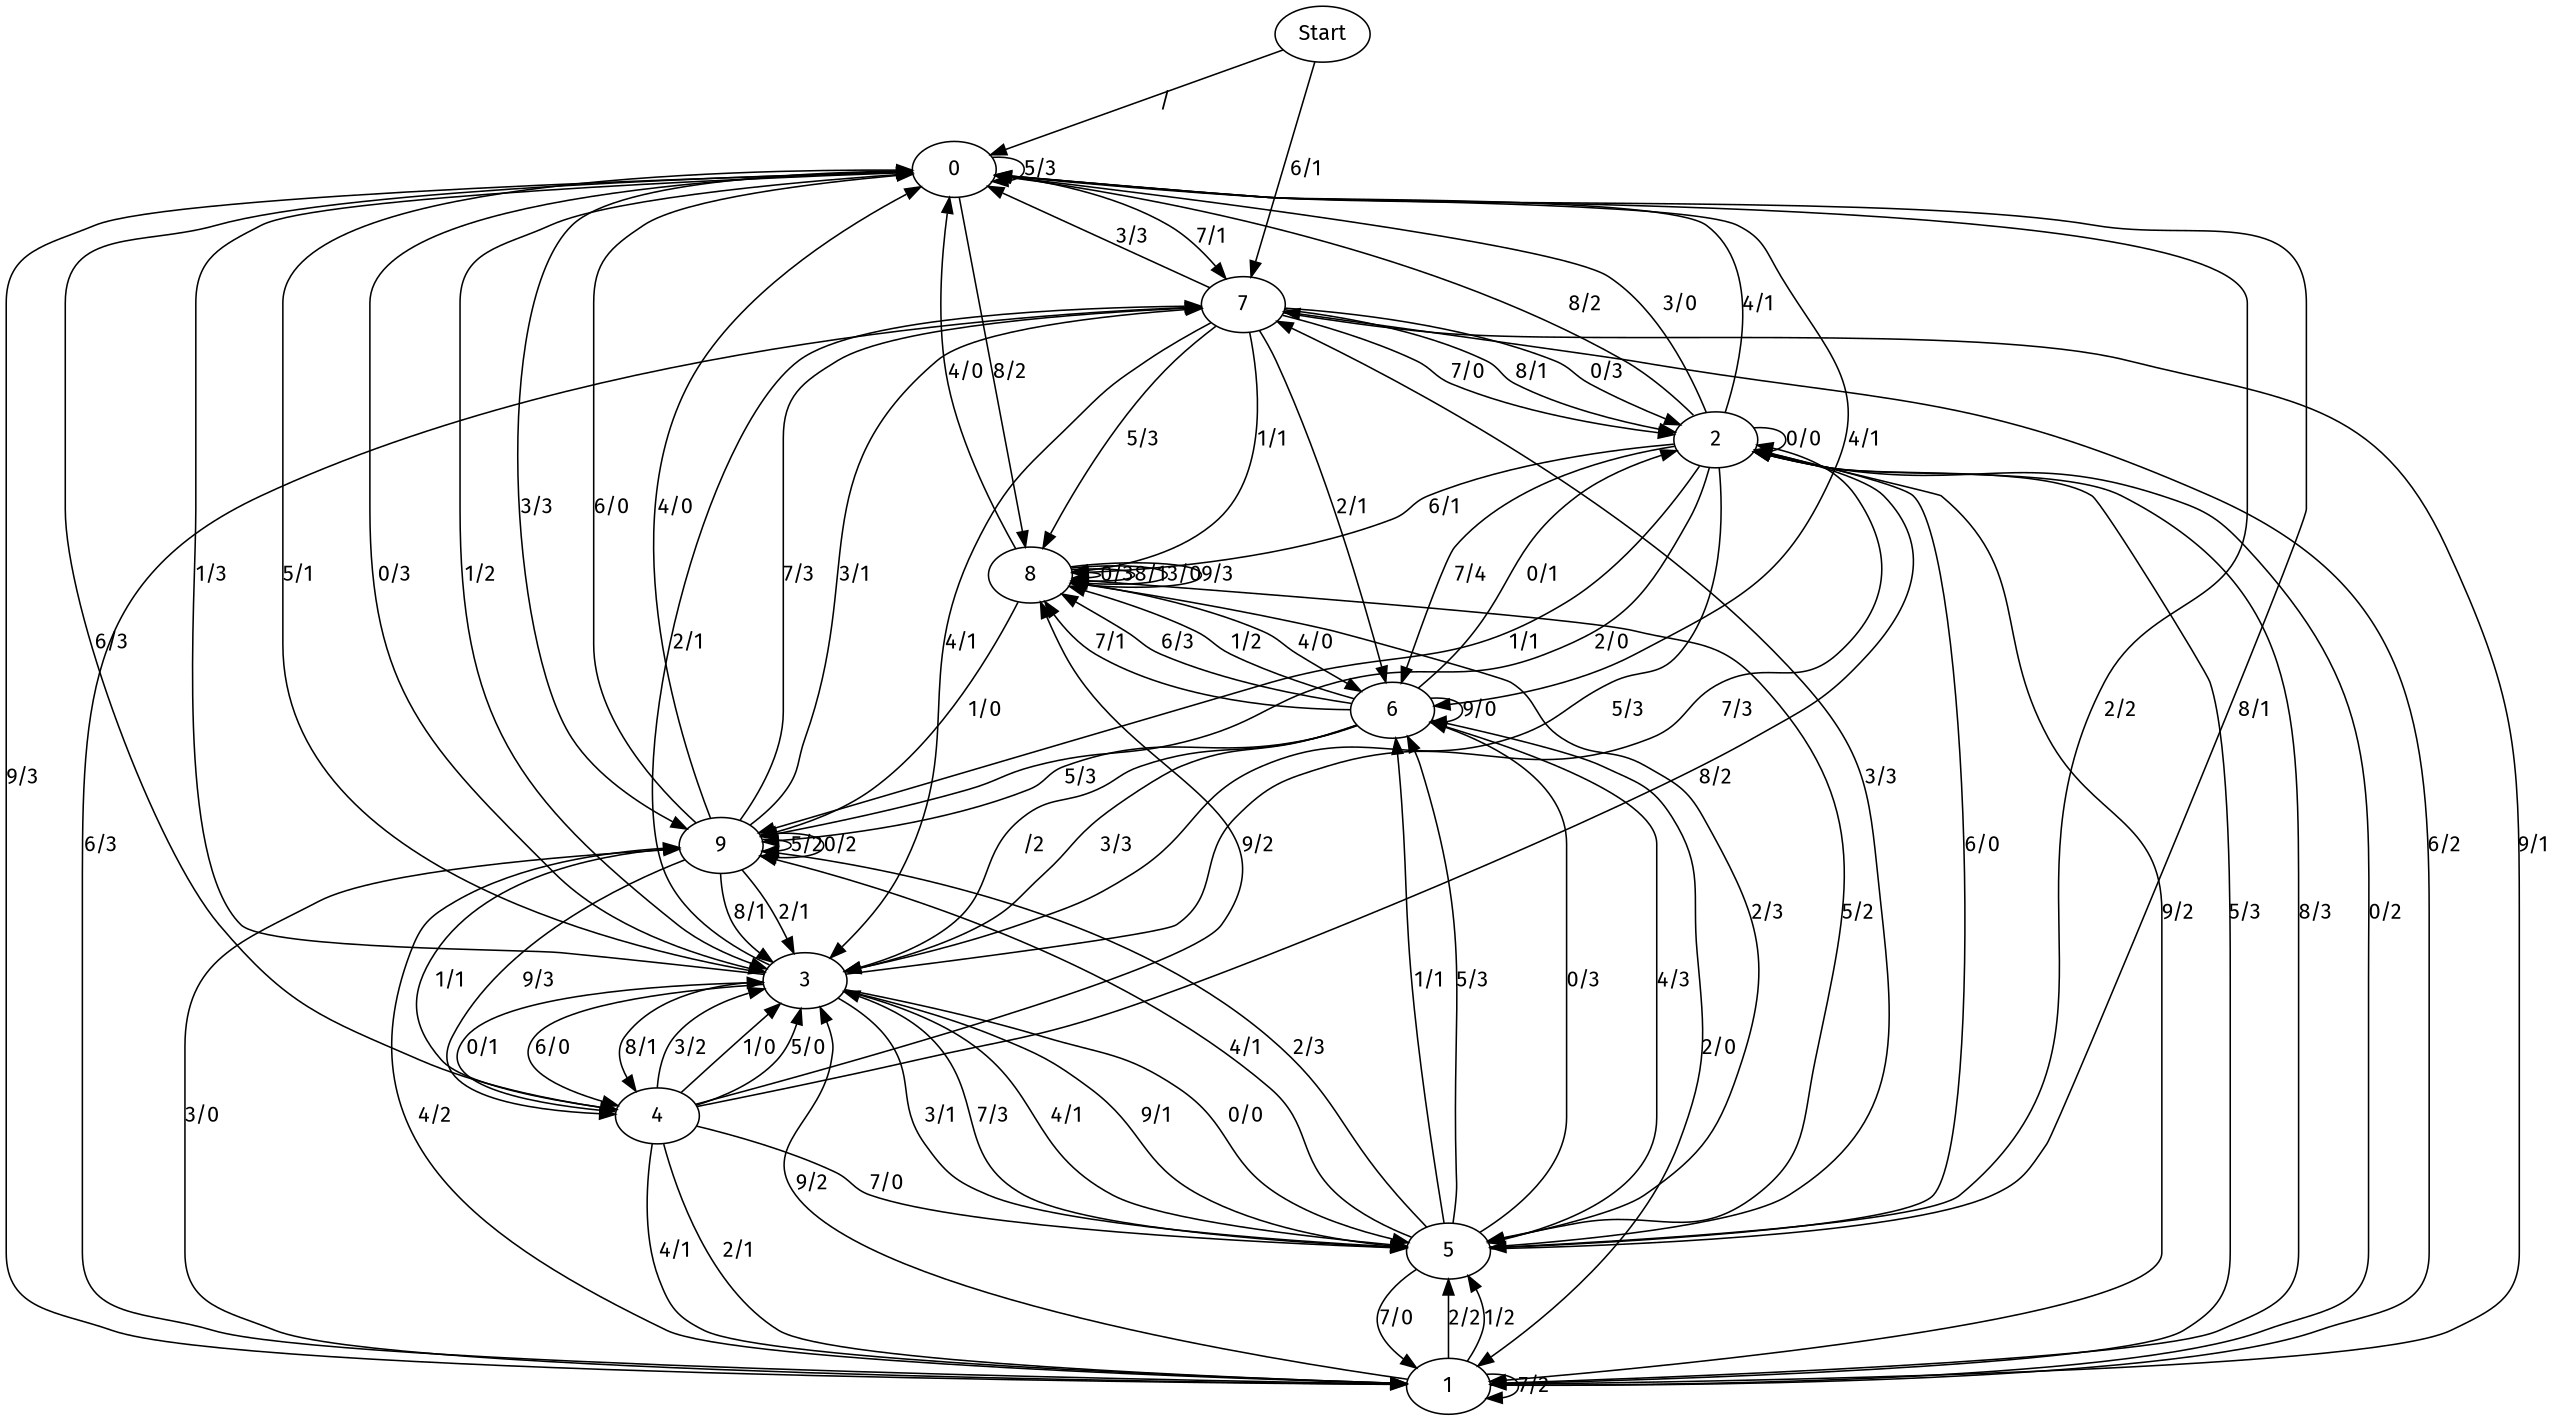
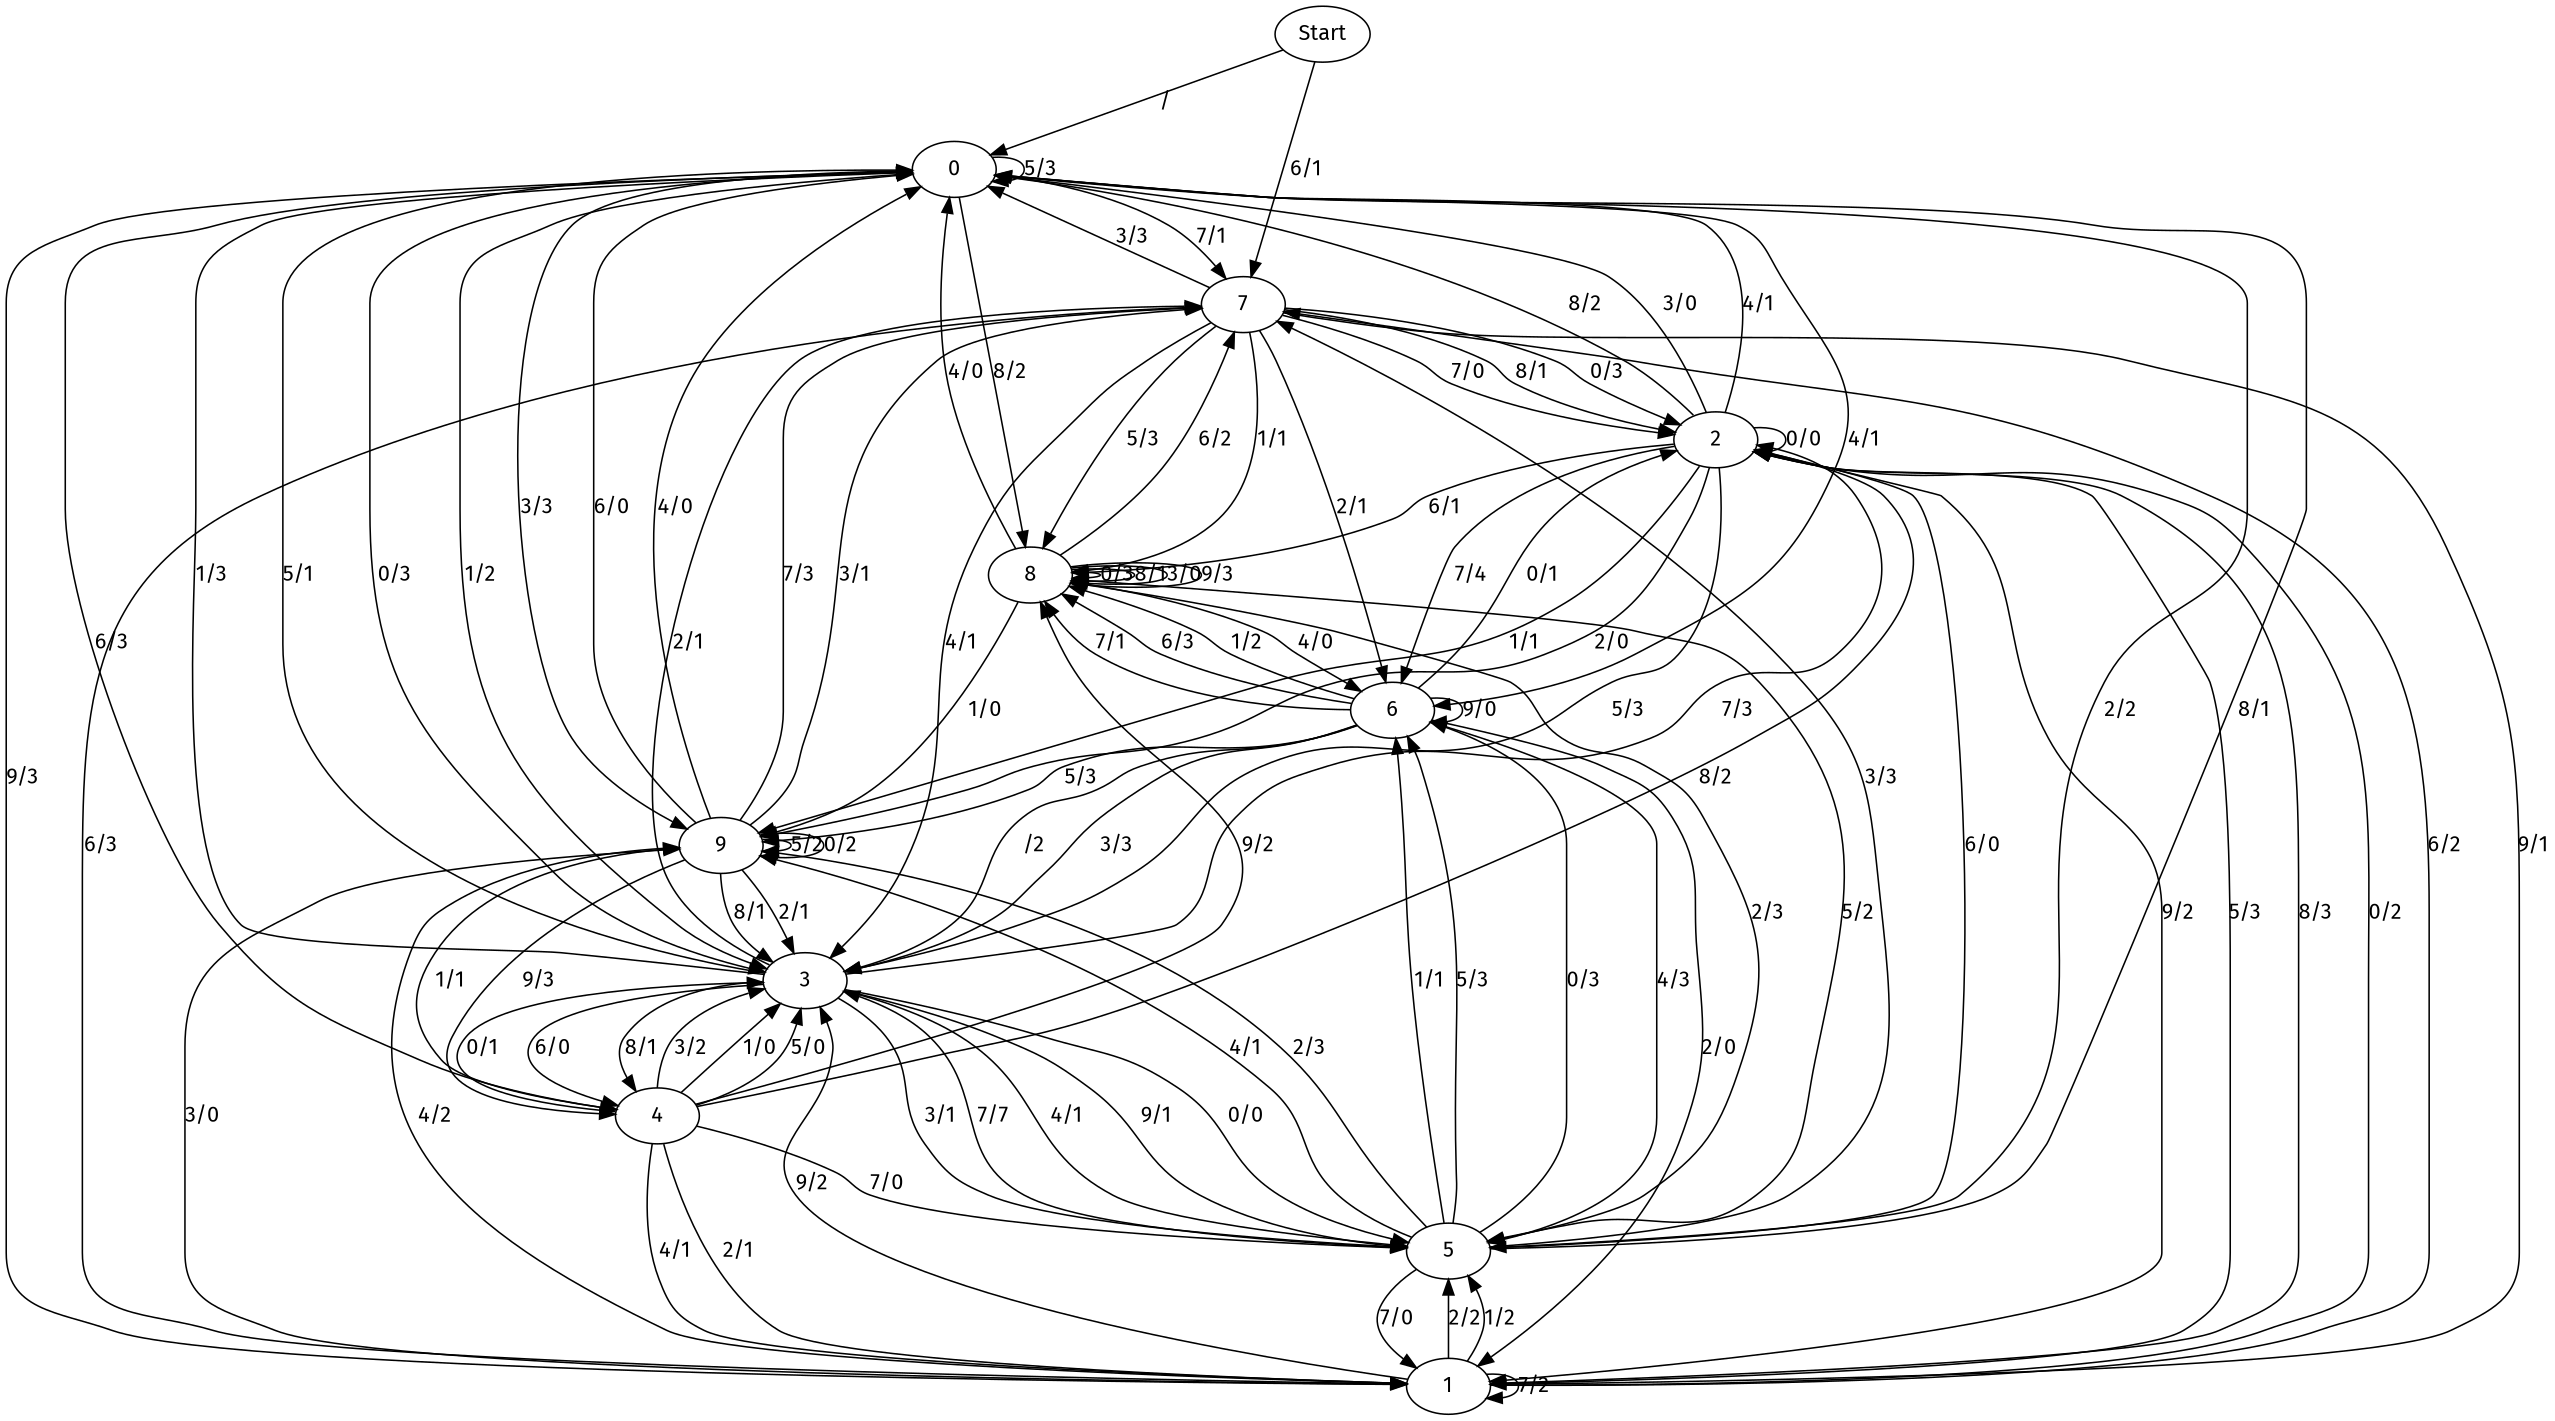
edge "8" -> "7": added, label "6/2"
edge "5" -> "3": label "7/3" -> "7/7"
